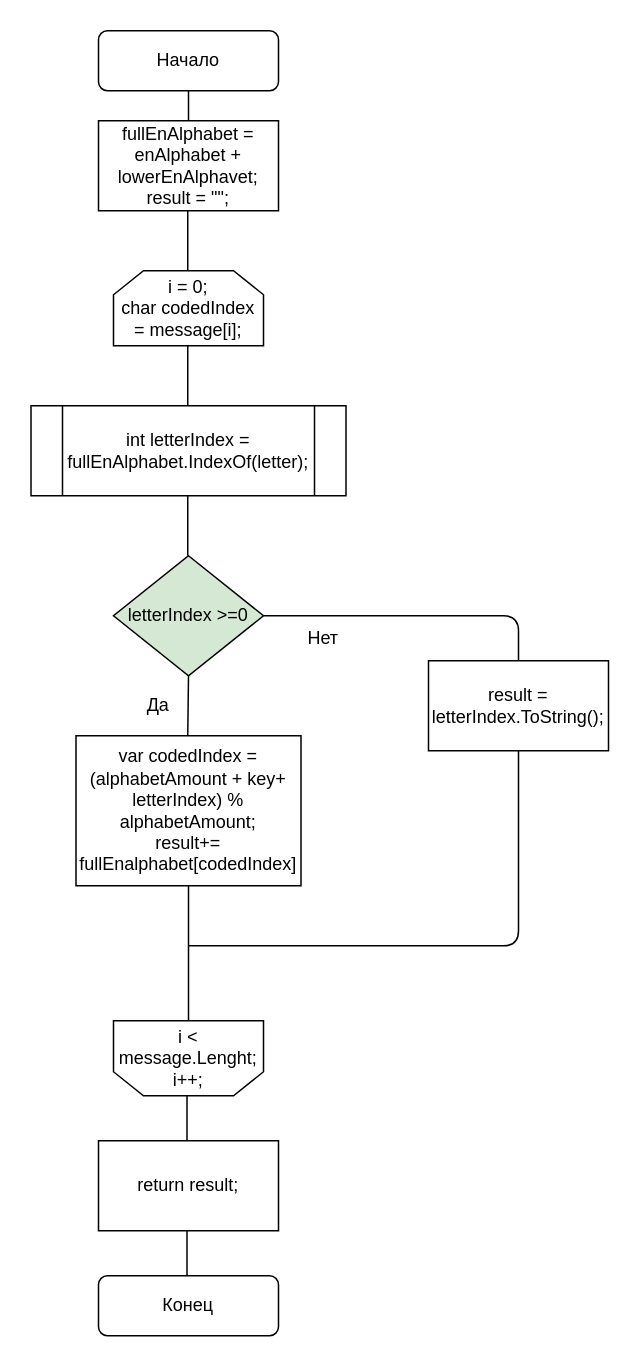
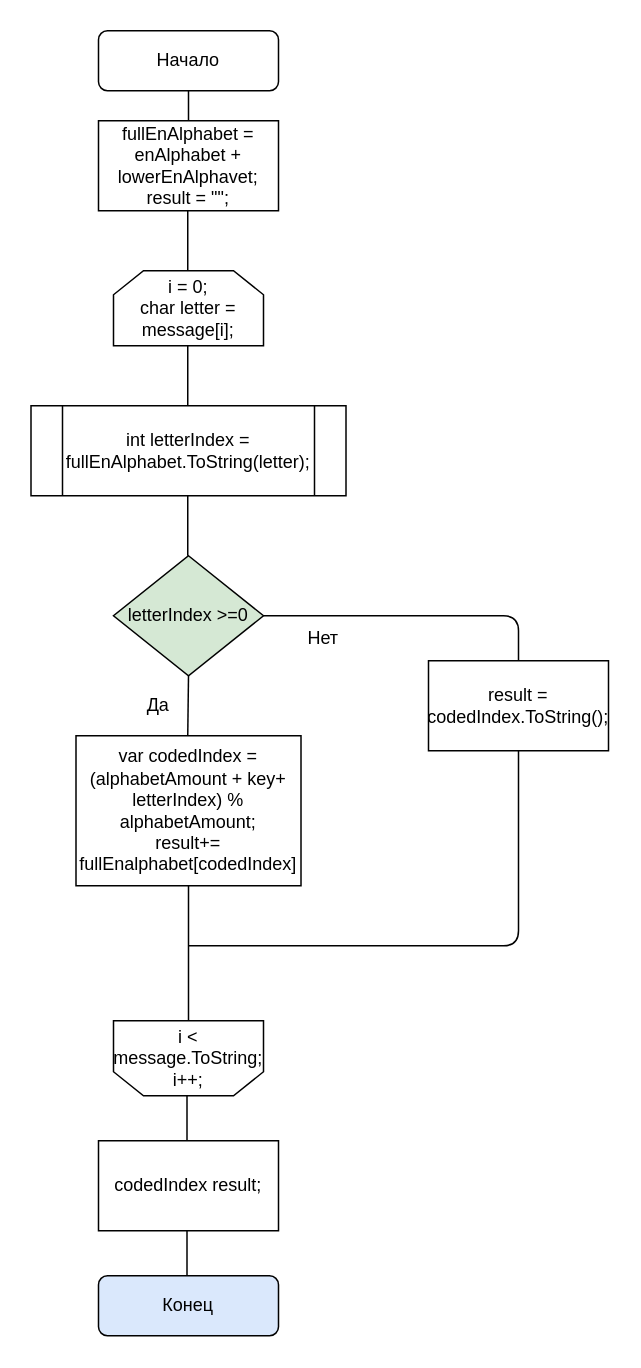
node "i = 0; char codedIndex = message[i];": label "i = 0; char codedIndex = message[i];" -> "i = 0; char letter = message[i];"
node "int letterIndex = fullEnAlphabet.IndexOf(letter);": label "int letterIndex = fullEnAlphabet.IndexOf(letter);" -> "int letterIndex = fullEnAlphabet.ToString(letter);"
node "result = letterIndex.ToString();": label "result = letterIndex.ToString();" -> "result = codedIndex.ToString();"
node "i < message.Lenght; i++;": label "i < message.Lenght; i++;" -> "i < message.ToString; i++;"
node "return result;": label "return result;" -> "codedIndex result;"
node "Конец": fillcolor #ffffff -> #dae8fc
